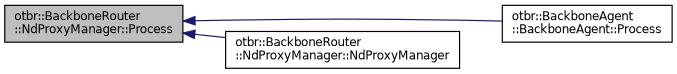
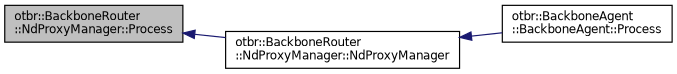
edge "otbr::BackboneAgent ::BackboneAgent::Process" -> "otbr::BackboneRouter ::NdProxyManager::Process": now "otbr::BackboneAgent ::BackboneAgent::Process" -> "otbr::BackboneRouter ::NdProxyManager::NdProxyManager"
